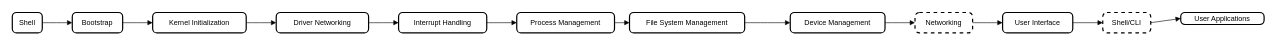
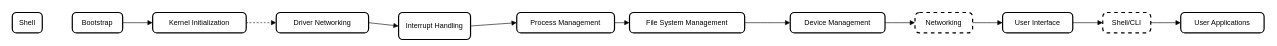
node "User Applications": size 83x12 -> 83x20
edge "Shell" -> "Bootstrap": removed
edge "Kernel Initialization" -> "Driver Networking": style solid -> dashed
node "Interrupt Handling": size 88x20 -> 72x27
